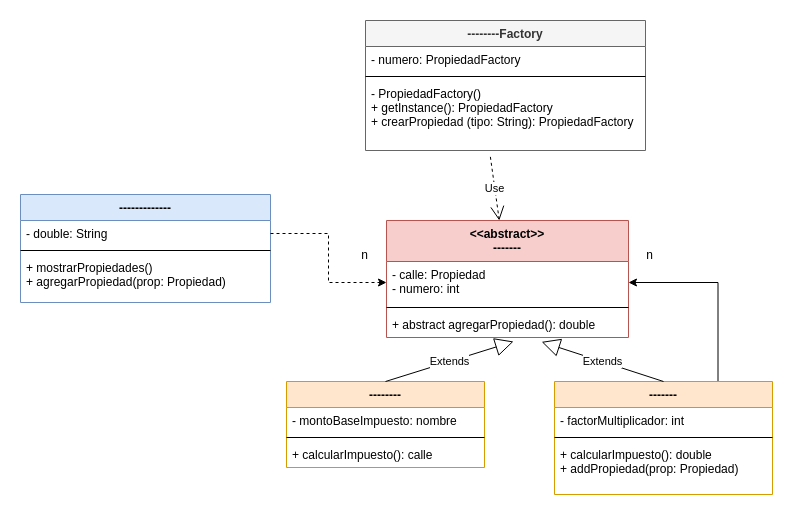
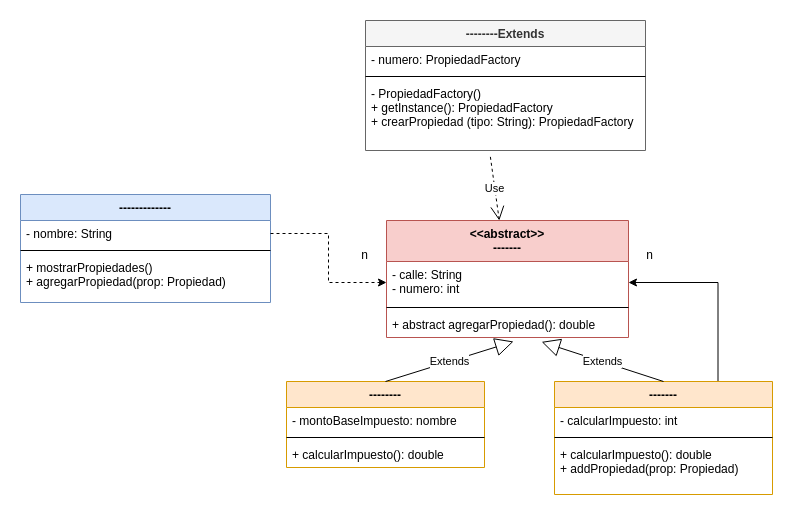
node "--------Factory": label "--------Factory" -> "--------Extends"
node "- double: String": label "- double: String" -> "- nombre: String"
node "- calle: Propiedad - numero: int": label "- calle: Propiedad - numero: int" -> "- calle: String - numero: int"
node "- factorMultiplicador: int": label "- factorMultiplicador: int" -> "- calcularImpuesto: int"
node "+ calcularImpuesto(): calle": label "+ calcularImpuesto(): calle" -> "+ calcularImpuesto(): double"
